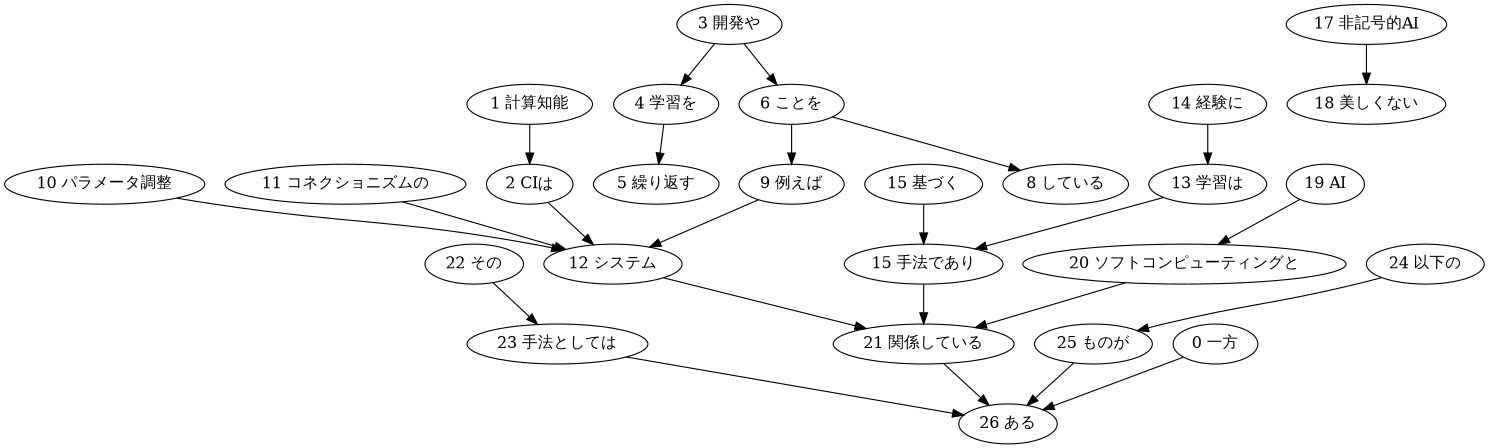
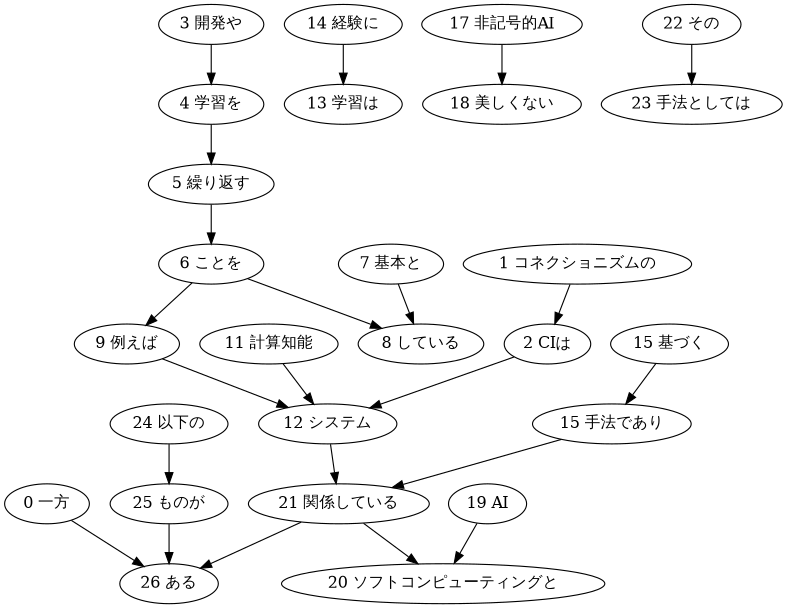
edge "3 開発や" -> "6 ことを": now "5 繰り返す" -> "6 ことを"
node "1 計算知能": label "1 計算知能" -> "1 コネクショニズムの"
node "10 パラメータ調整": removed
node "11 コネクショニズムの": label "11 コネクショニズムの" -> "11 計算知能"
edge "13 学習は" -> "15 手法であり": removed
node "7 基本と": added
edge "20 ソフトコンピューティングと" -> "21 関係している": reversed
edge "23 手法としては" -> "26 ある": removed
